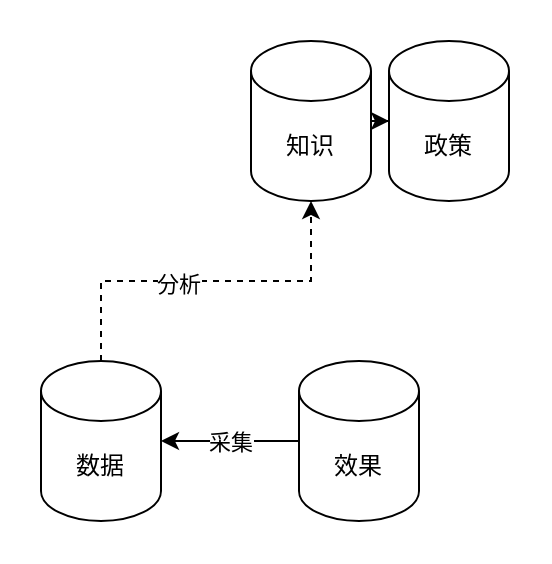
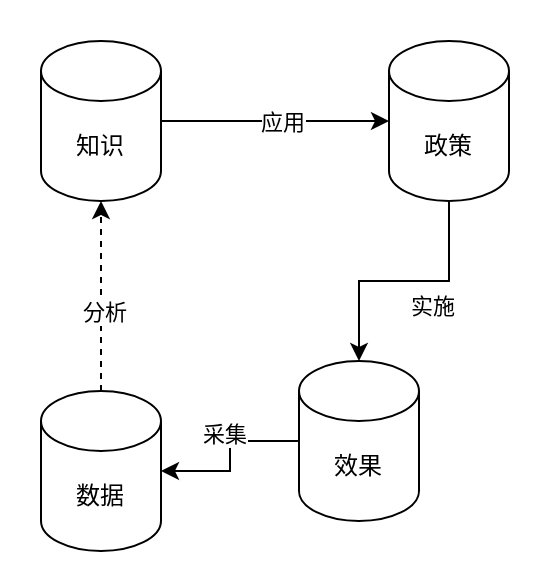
node "知识": moved (311, 121) -> (101, 121)
edge "政策" -> "效果": added, label "实施"
node "数据": moved (101, 441) -> (101, 471)
